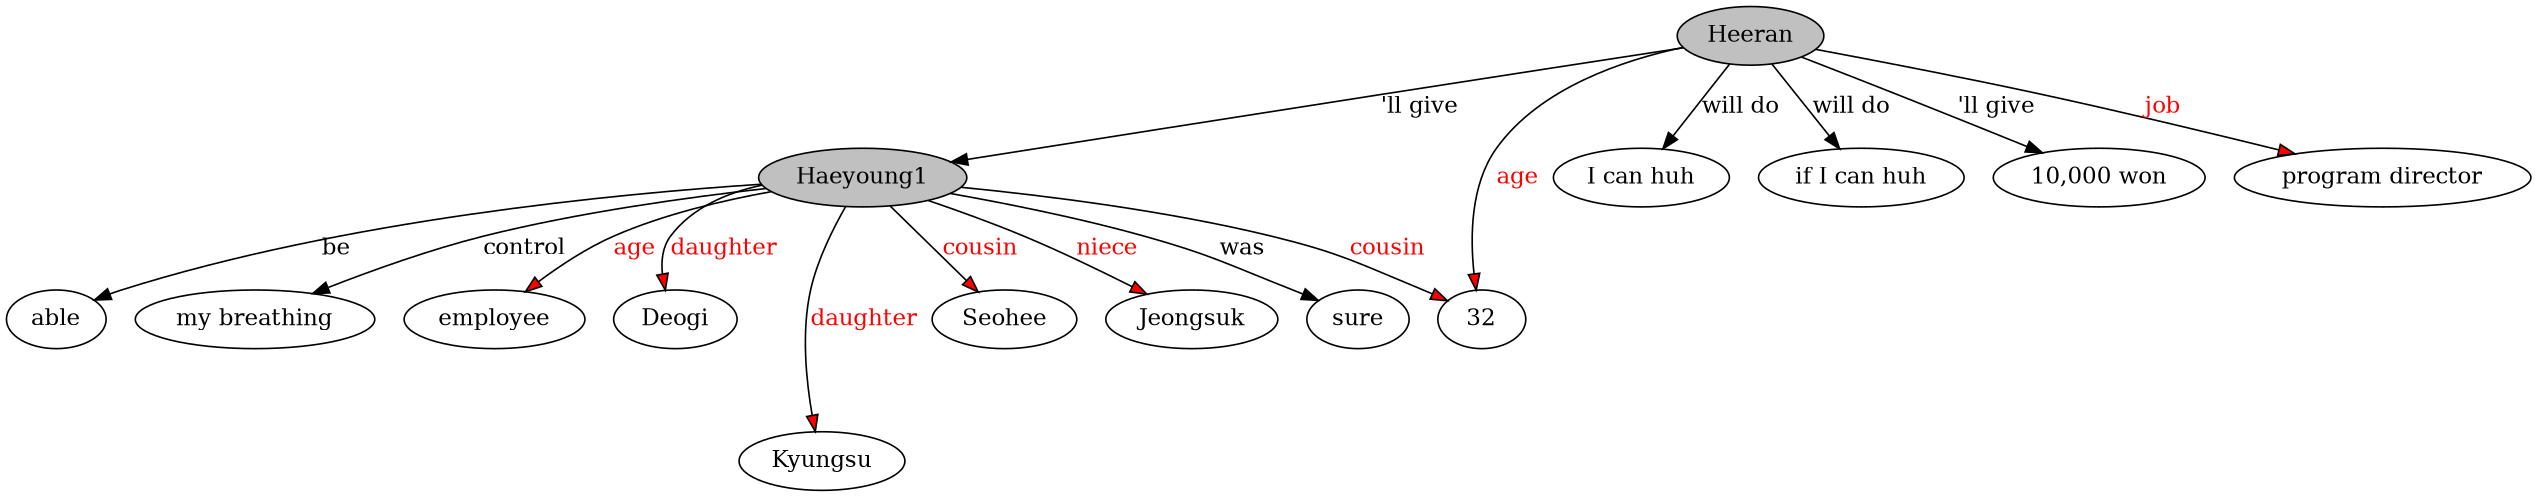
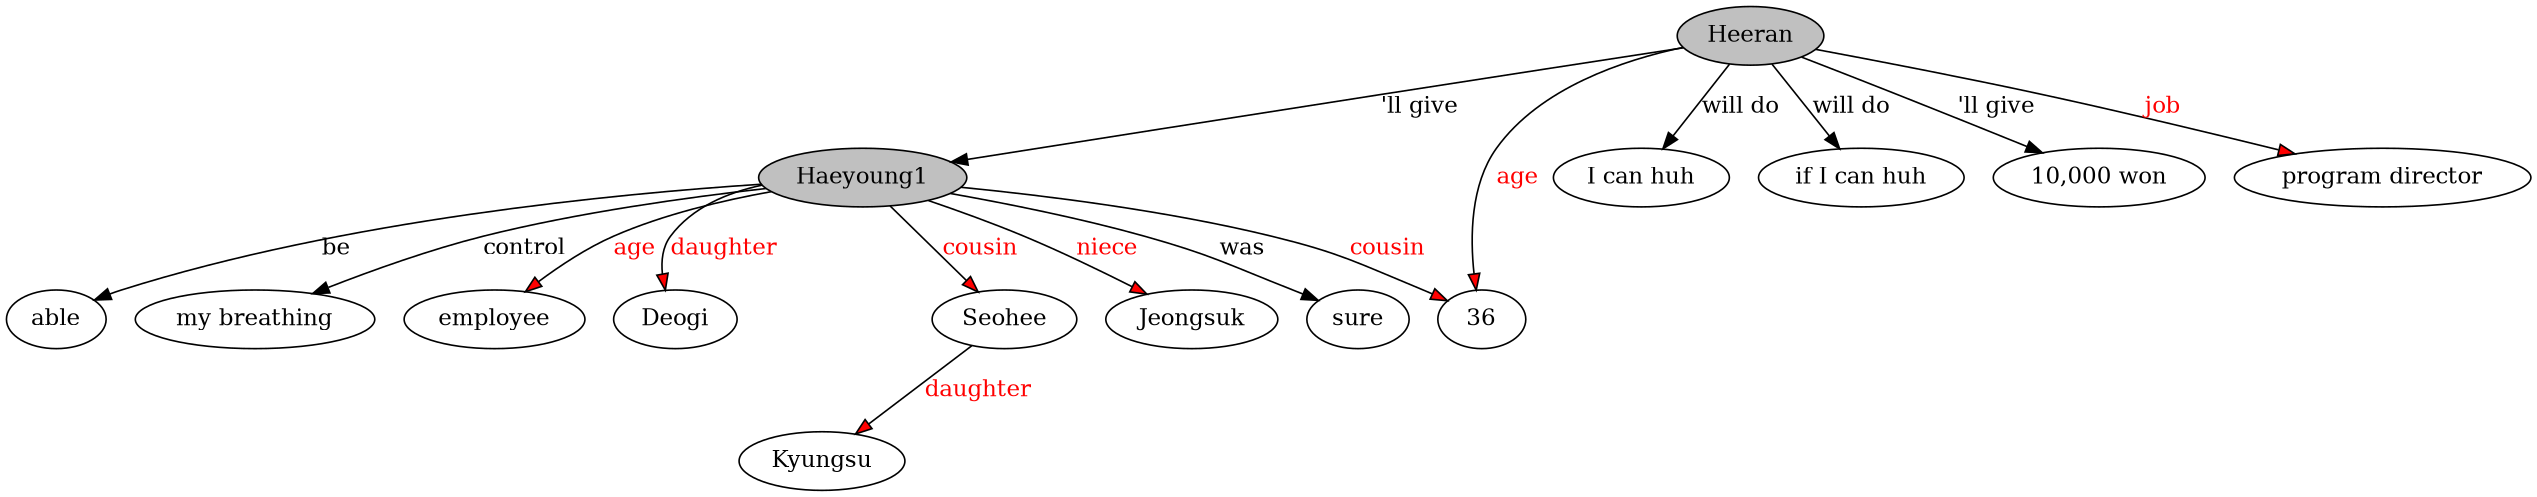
edge "Haeyoung1" -> "Kyungsu": now "Seohee" -> "Kyungsu"
node "32": label "32" -> "36"
